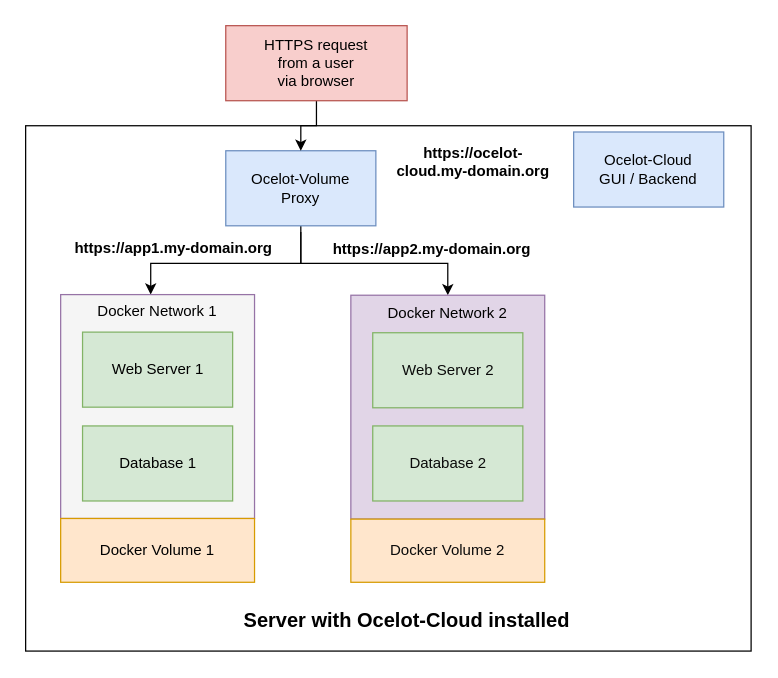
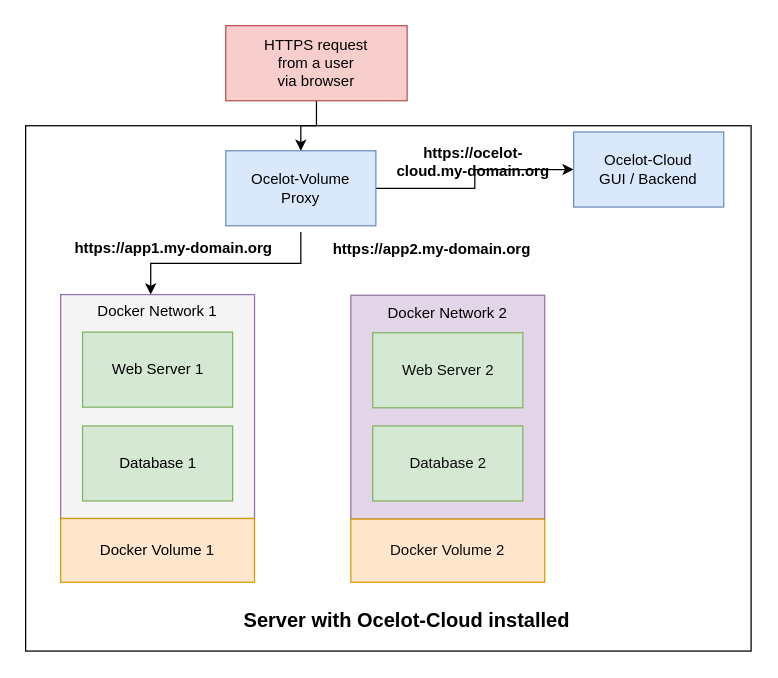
edge "Ocelot-Volume Proxy" -> "Ocelot-Cloud GUI / Backend": added
edge "Ocelot-Volume Proxy" -> "Docker Network 2": removed
